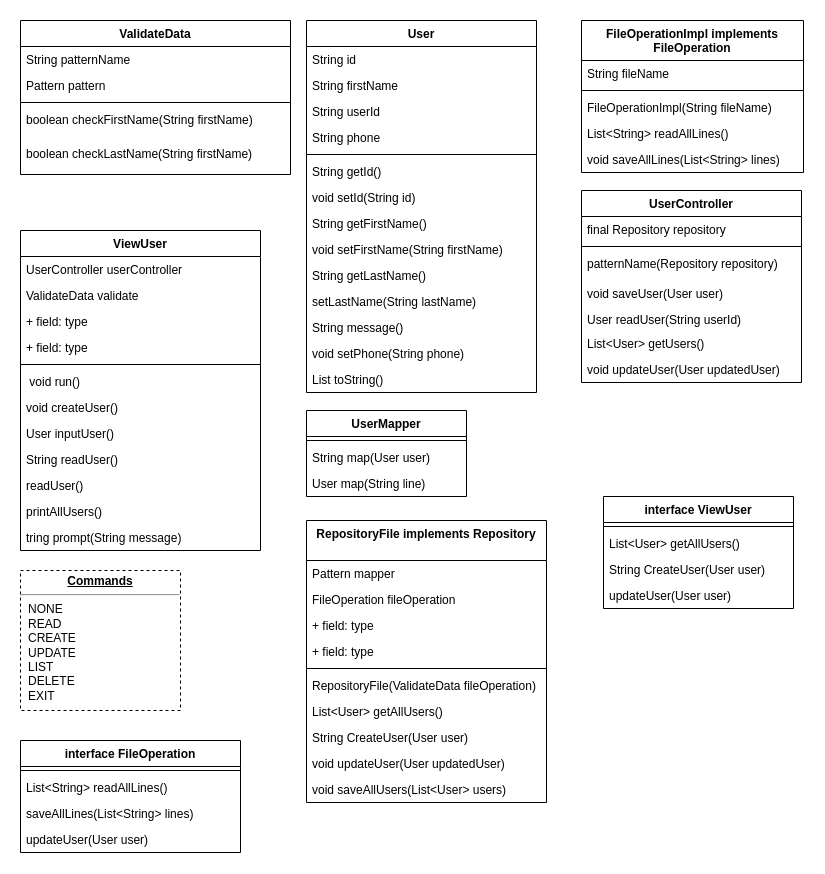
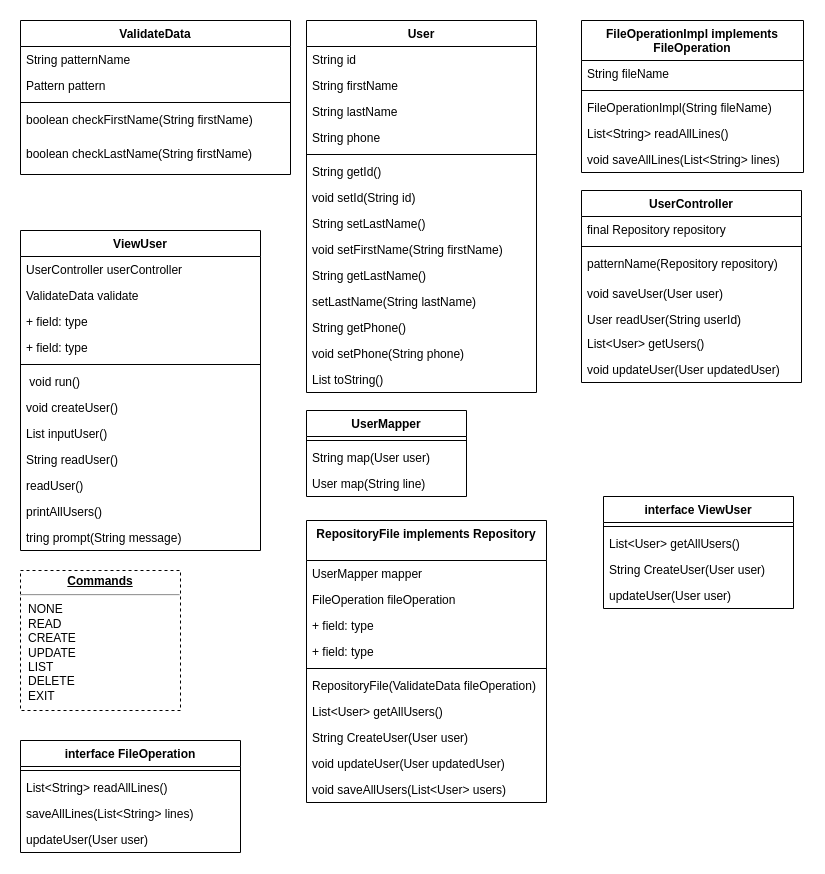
node "String userId": label "String userId" -> "String lastName"
node "String getFirstName()": label "String getFirstName()" -> "String setLastName()"
node "String message()": label "String message()" -> "String getPhone()"
node "User inputUser()": label "User inputUser()" -> "List inputUser()"
node "Pattern mapper": label "Pattern mapper" -> "UserMapper mapper"
